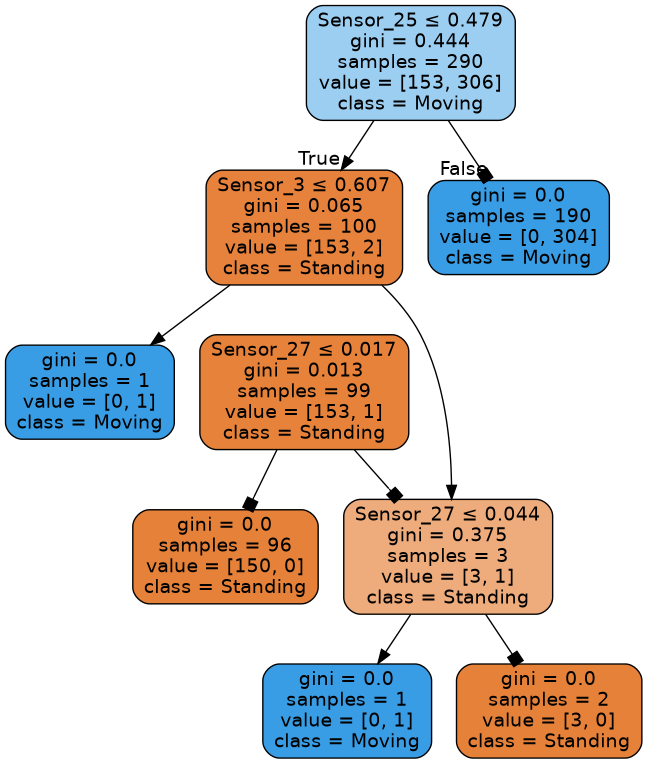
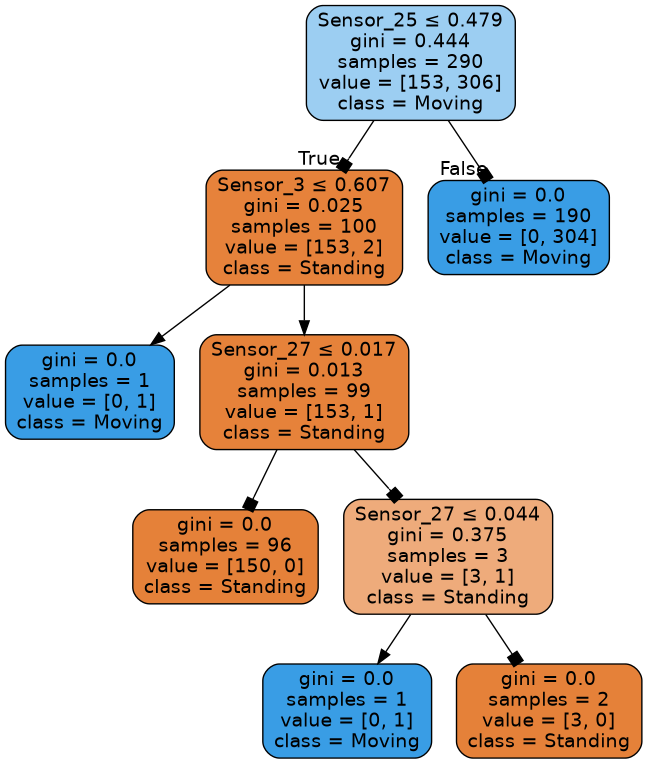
edge "Sensor_25 ≤ 0.479" -> "Sensor_3 ≤ 0.607": arrowhead normal -> box
node "Sensor_3 ≤ 0.607": text "gini = 0.065" -> "gini = 0.025"
edge "Sensor_3 ≤ 0.607" -> "Sensor_27 ≤ 0.044": now "Sensor_3 ≤ 0.607" -> "Sensor_27 ≤ 0.017"
